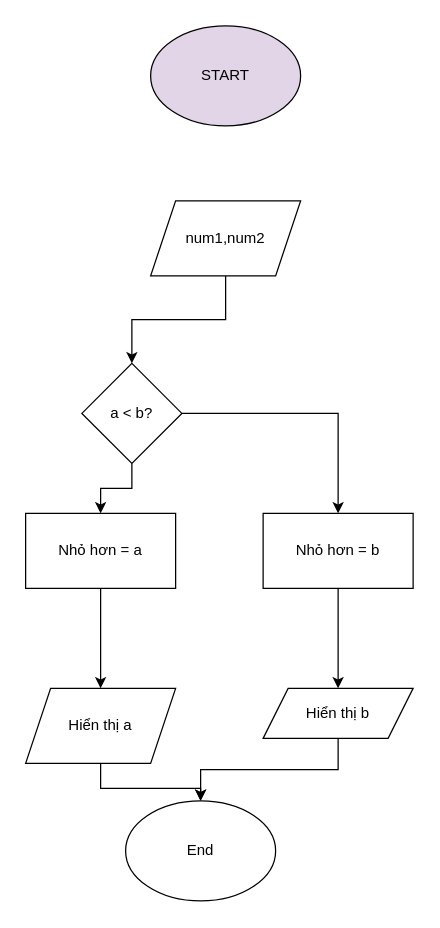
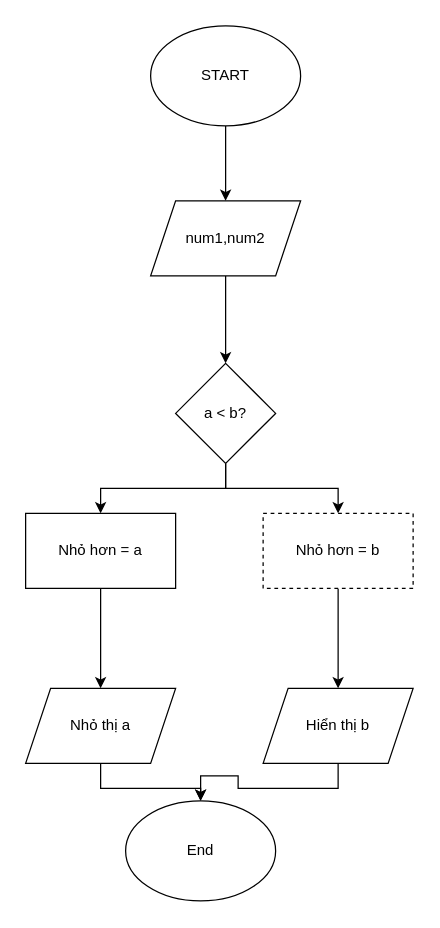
node "START": fillcolor #e1d5e7 -> #ffffff
edge "START" -> "num1,num2": added
node "a < b?": moved (132, 413) -> (226, 413)
node "Nhỏ hơn = b": style solid -> dashed
node "Hiển thị b": size 150x50 -> 150x75
node "Hiển thị a": label "Hiển thị a" -> "Nhỏ thị a"
